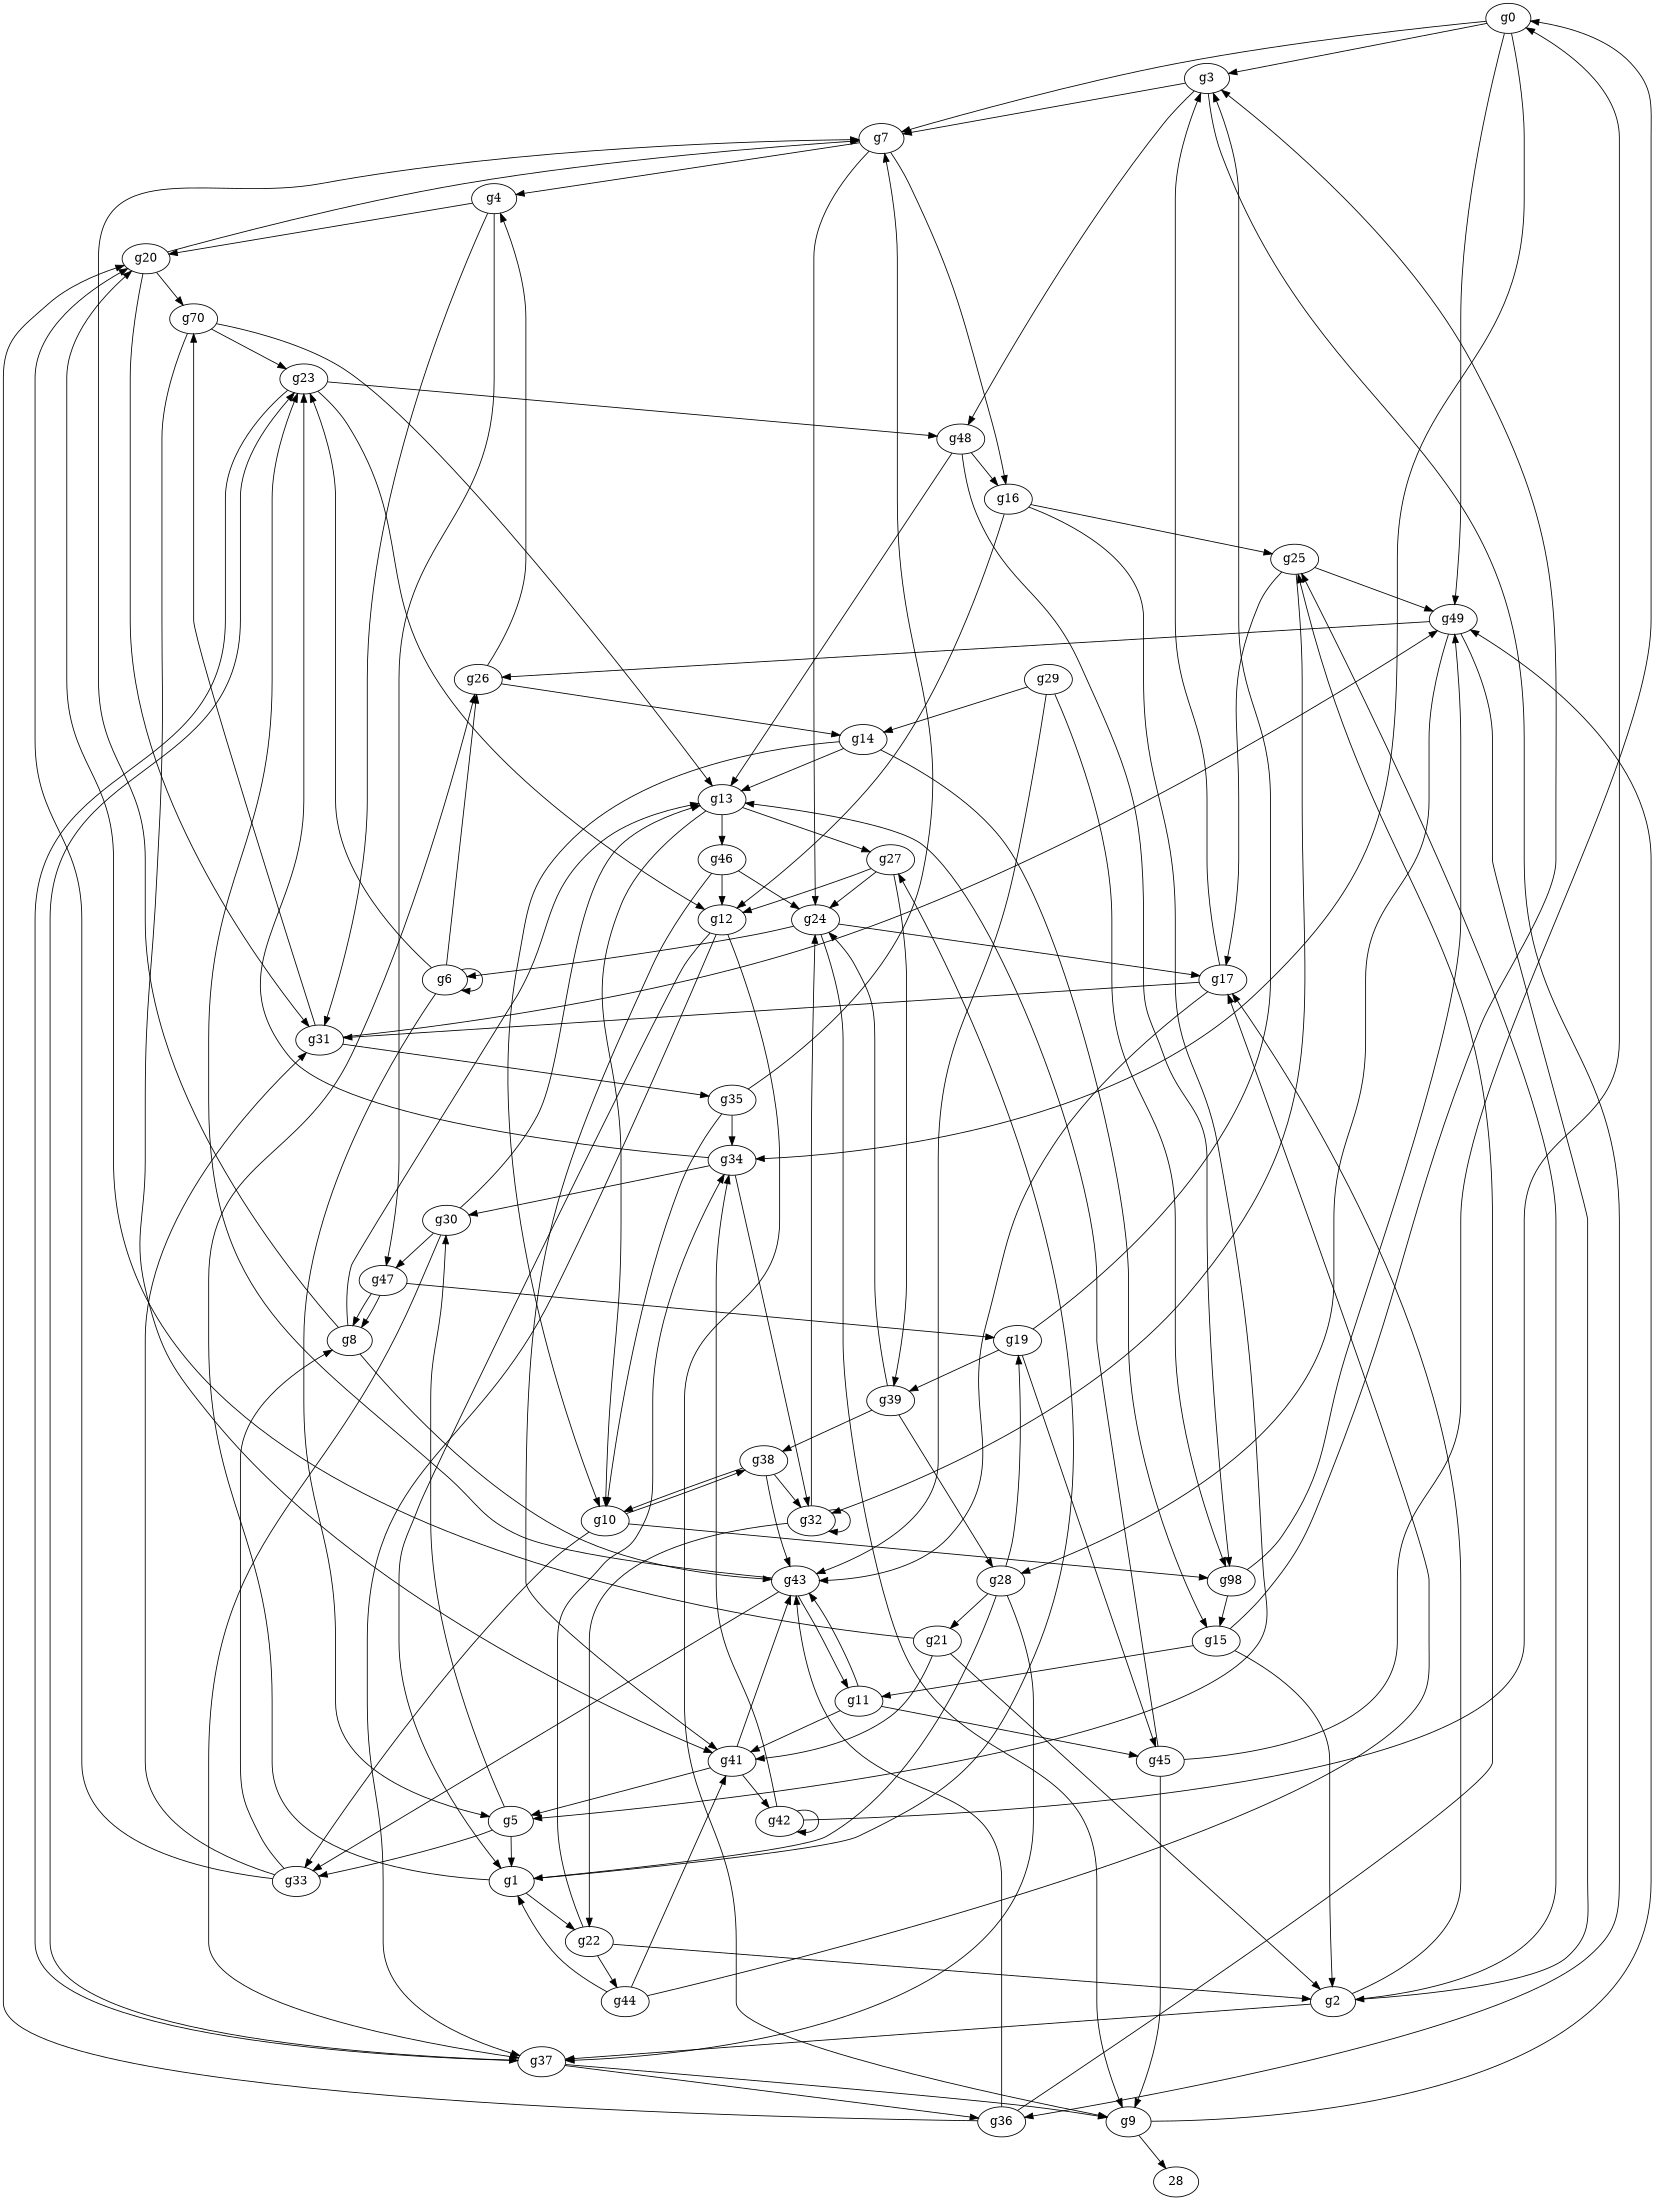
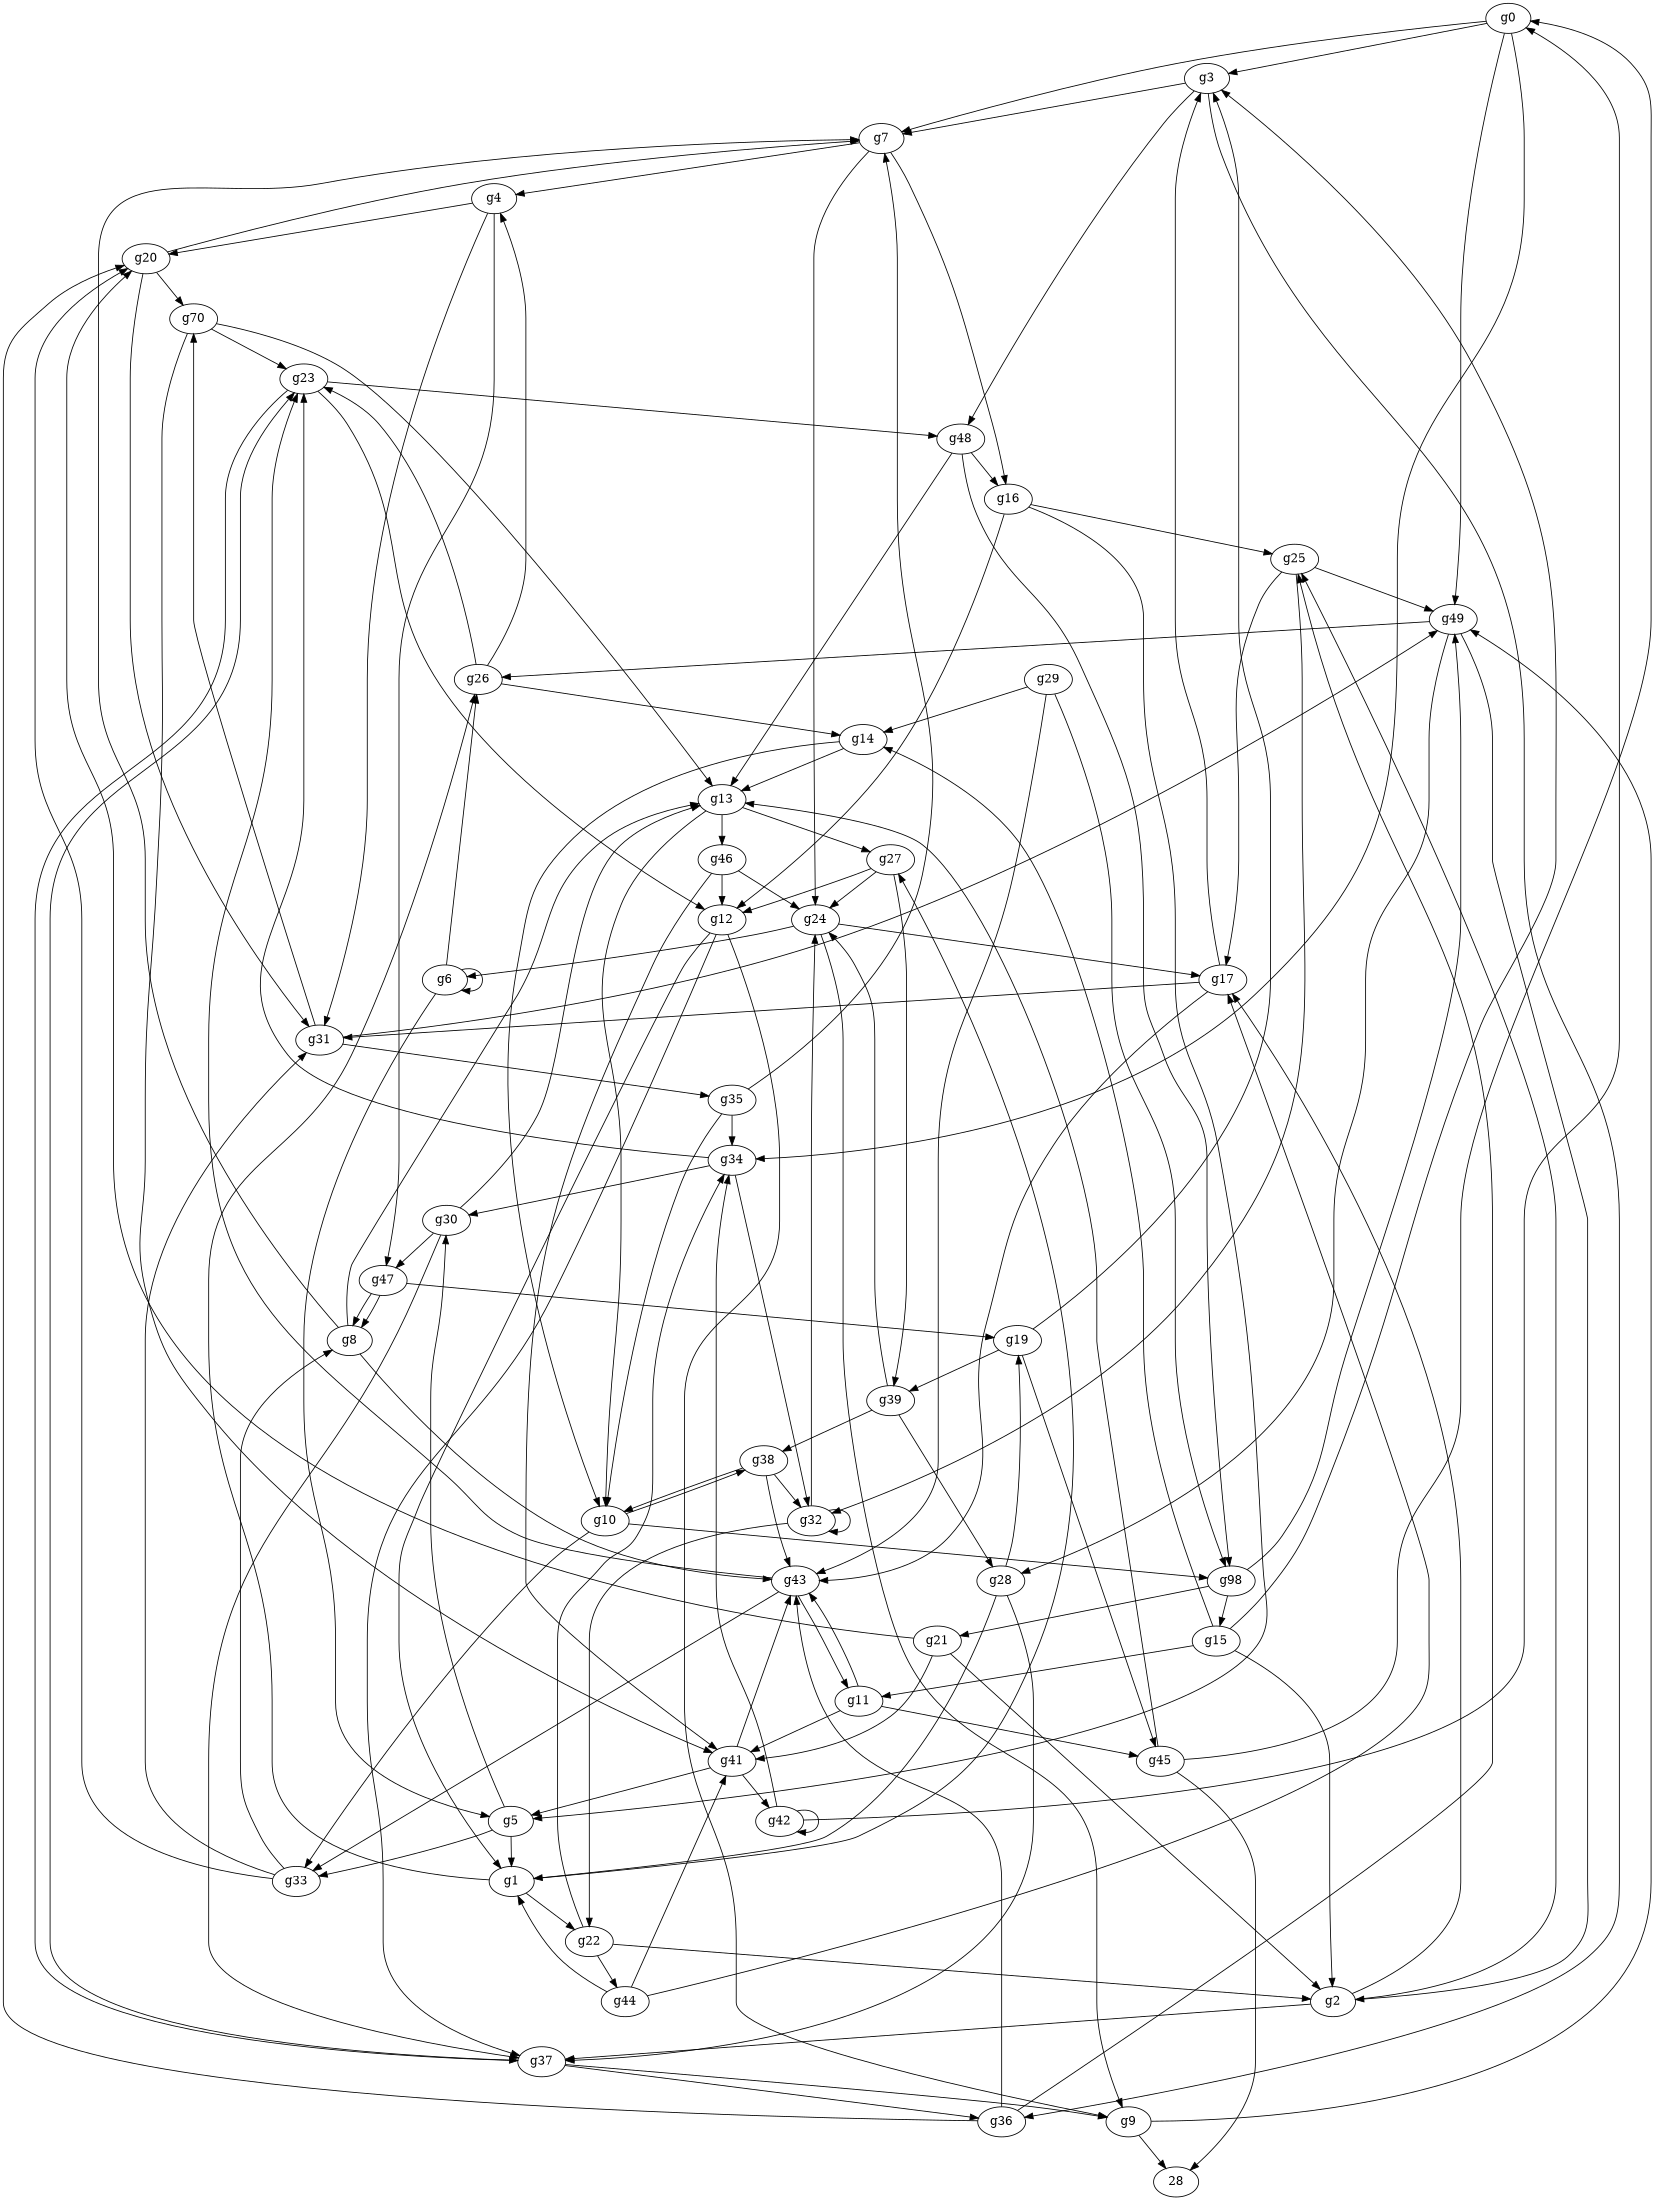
edge "g6" -> "g23": now "g26" -> "g23"
edge "g14" -> "g15": reversed
edge "g28" -> "g21": now "g98" -> "g21"
edge "g45" -> "g9": now "g45" -> "28"
